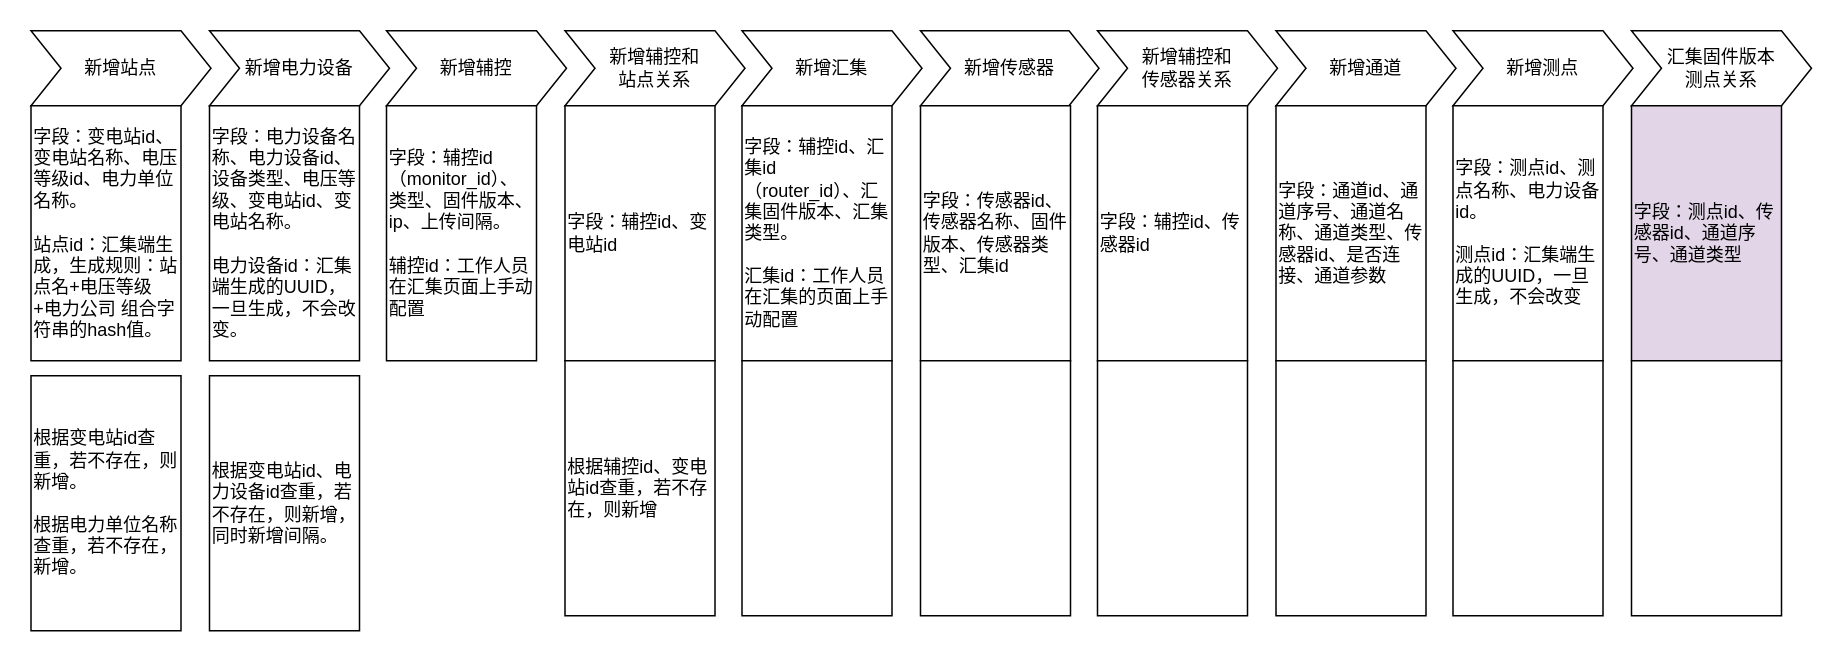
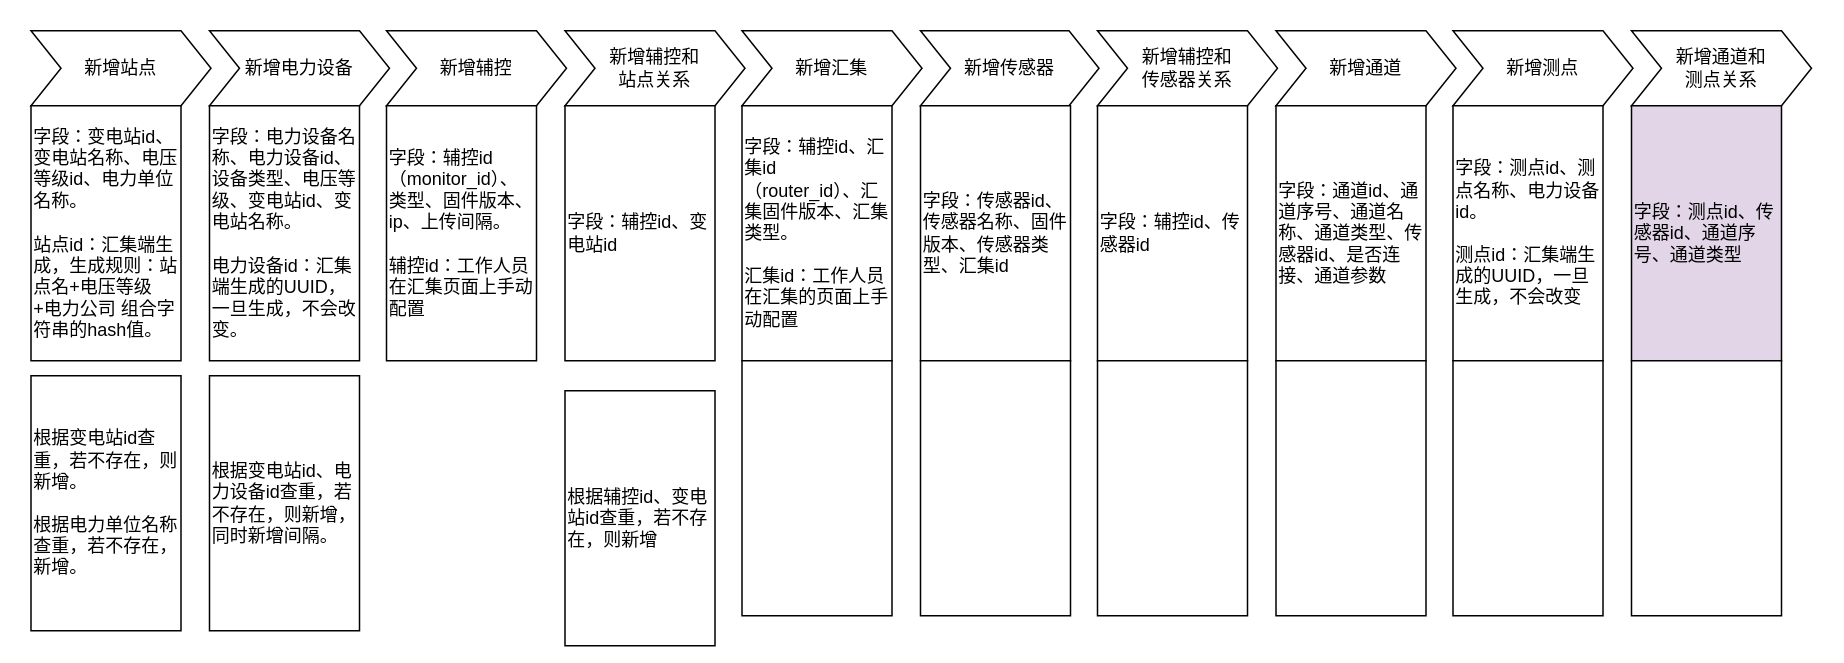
node "汇集固件版本 测点关系": label "汇集固件版本 测点关系" -> "新增通道和 测点关系"
node "根据辅控id、变电站id查重，若不存在，则新增": moved (640, 488) -> (640, 518)
